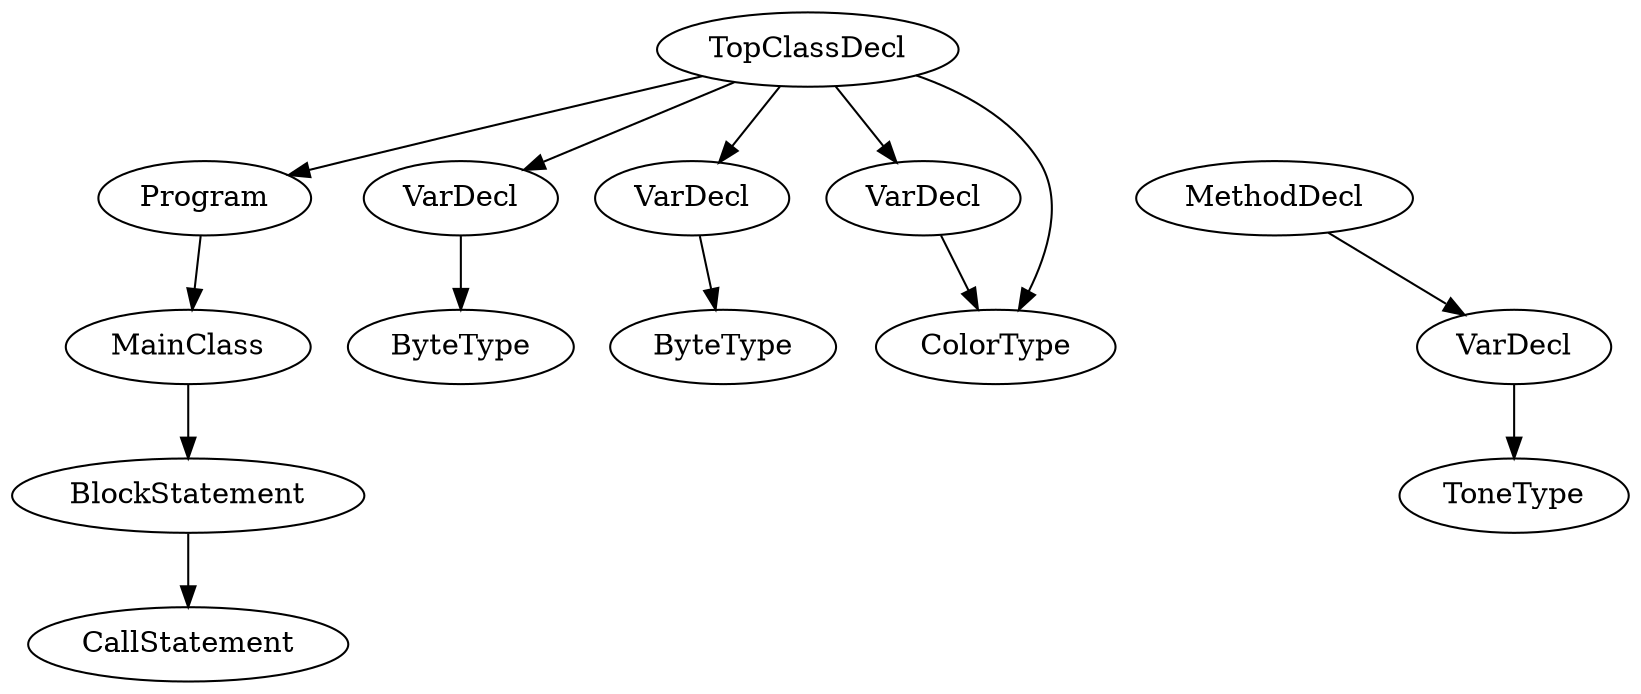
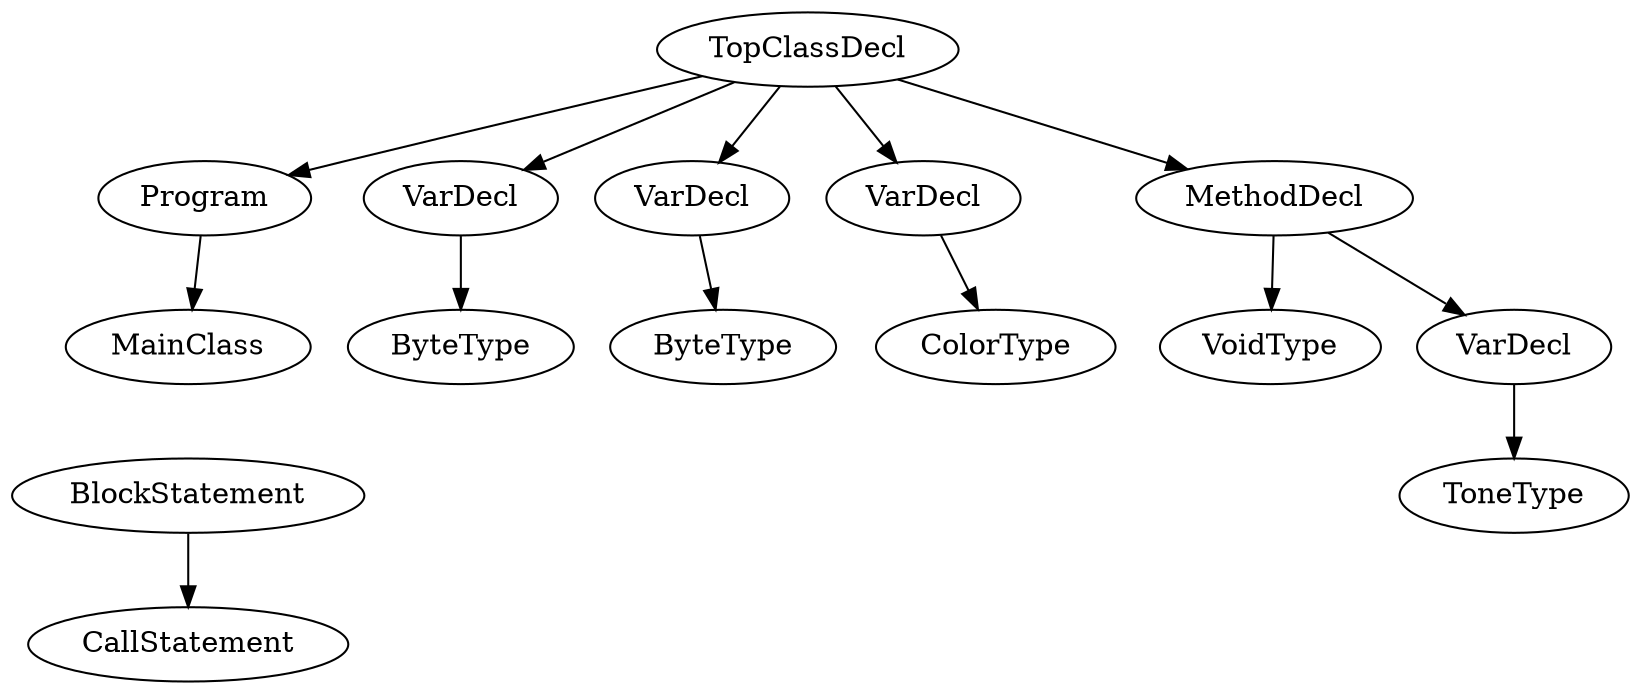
edge "TopClassDecl" -> "ColorType": now "TopClassDecl" -> "MethodDecl"
node "VoidType": added
edge "MainClass" -> "BlockStatement": removed
